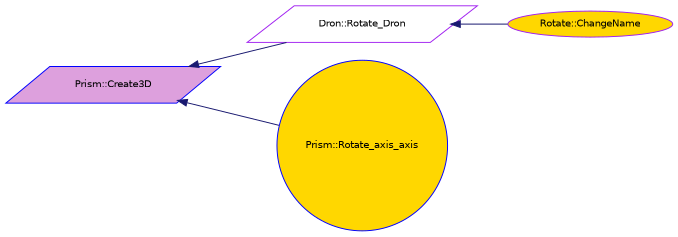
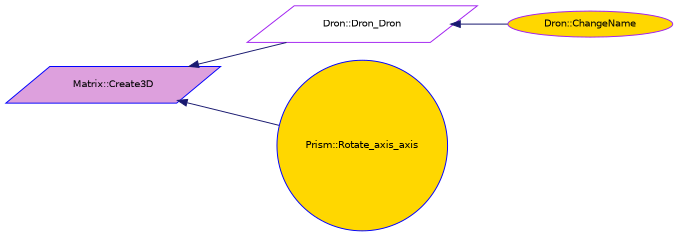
node "Dron::Rotate_Dron": label "Dron::Rotate_Dron" -> "Dron::Dron_Dron"
node "Rotate::ChangeName": label "Rotate::ChangeName" -> "Dron::ChangeName"
node "Prism::Create3D": label "Prism::Create3D" -> "Matrix::Create3D"
